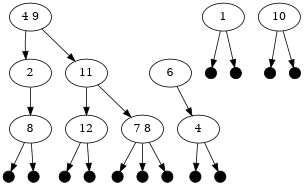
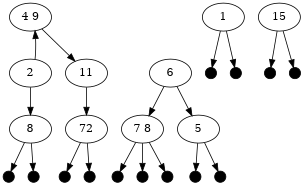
node "10": label "10" -> "15"
edge "4 9" -> "2": reversed
edge "11" -> "7 8": now "6" -> "7 8"
node "12": label "12" -> "72"
node "4": label "4" -> "5"
